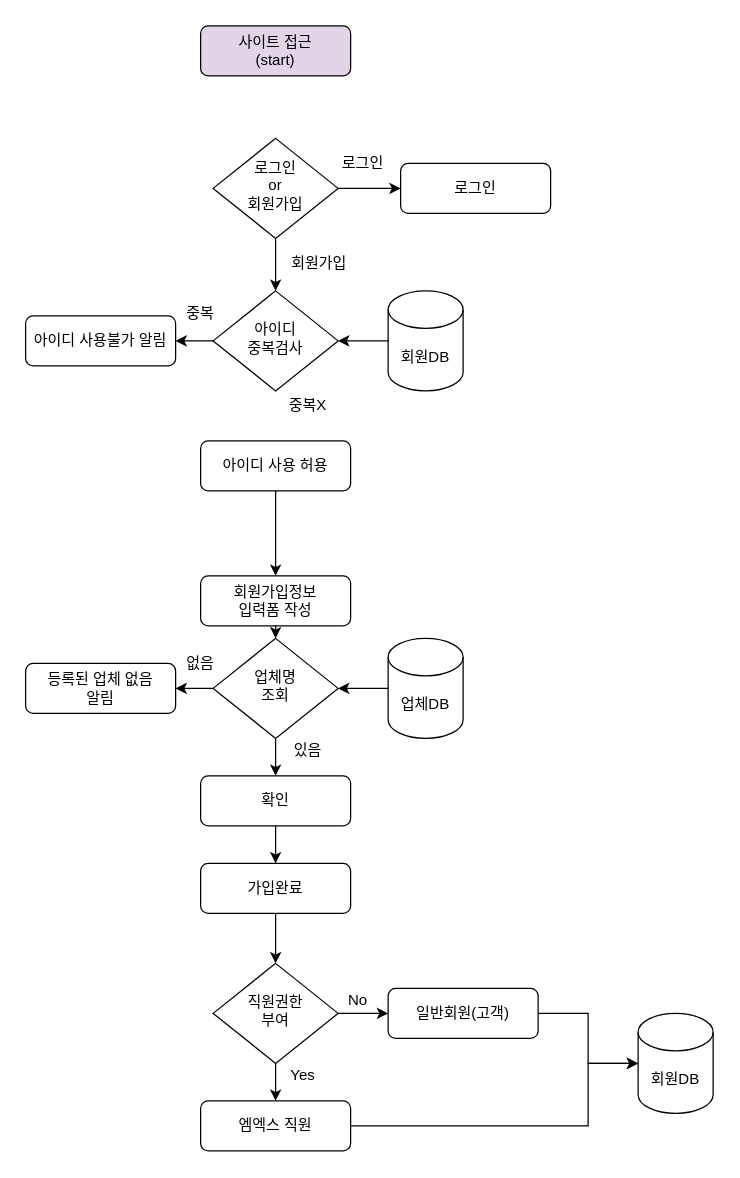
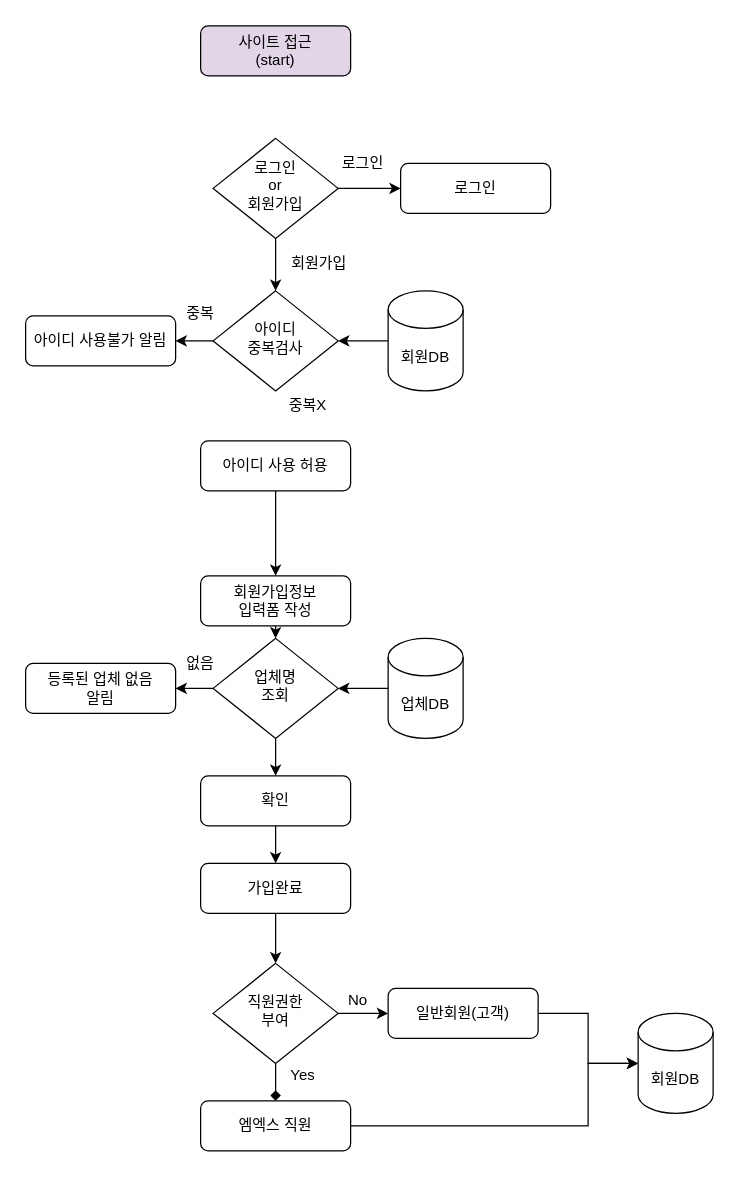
node "있음": removed
edge "직원권한 부여" -> "엠엑스 직원": arrowhead classic -> diamond
